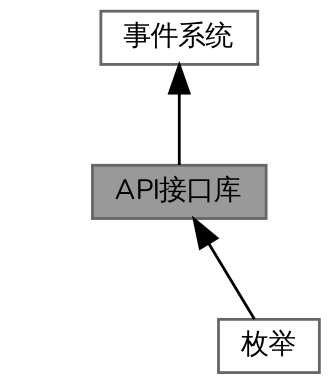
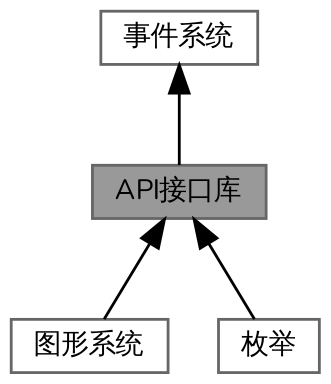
node "图形系统": added
